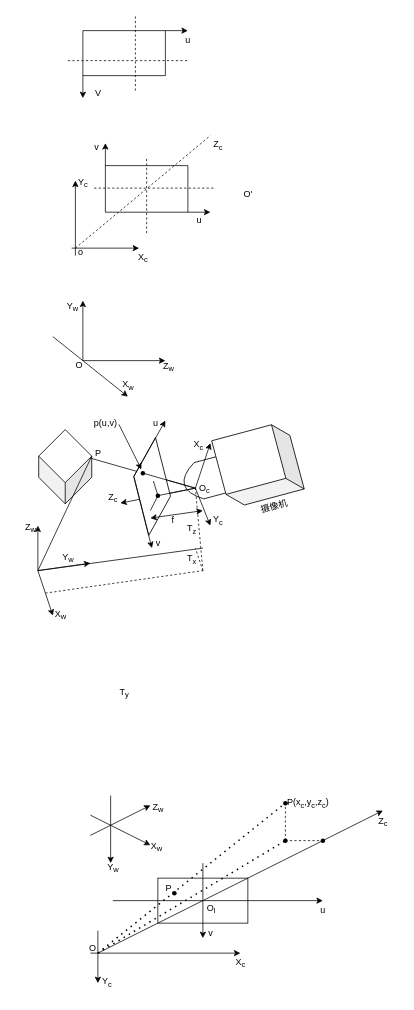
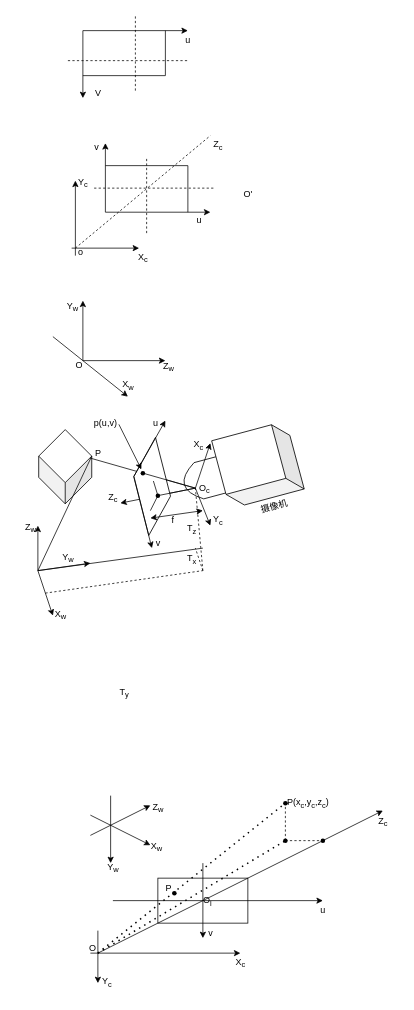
node "Ol": moved (211, 909) -> (207, 901)
